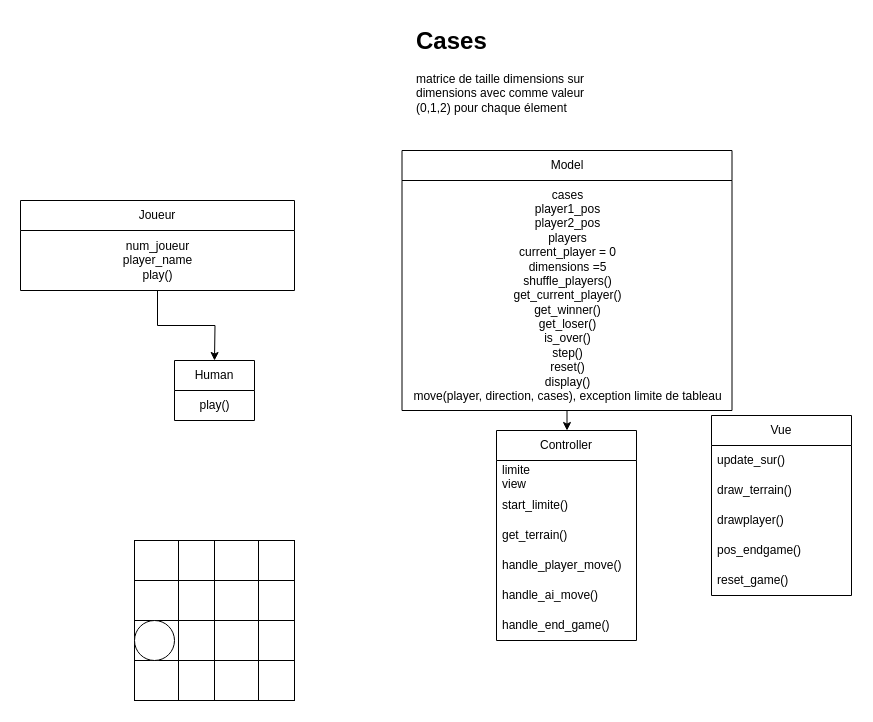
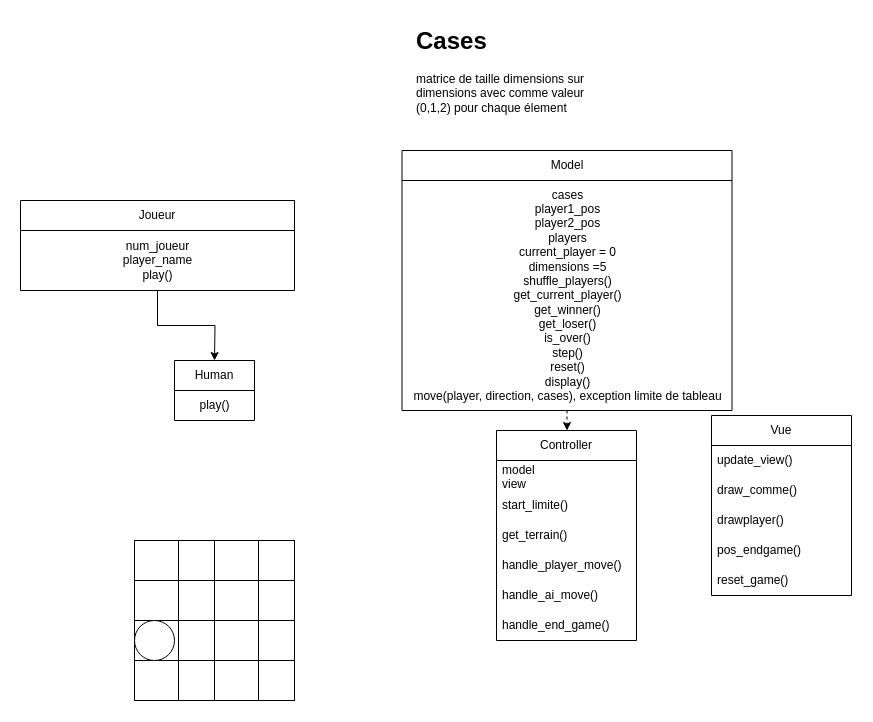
edge "Model" -> "Controller": style solid -> dashed
node "update_sur()": label "update_sur()" -> "update_view()"
node "limite view": label "limite view" -> "model view"
node "draw_terrain()": label "draw_terrain()" -> "draw_comme()"
